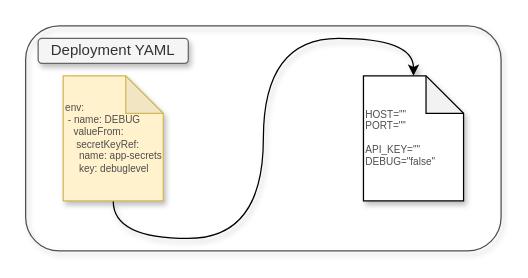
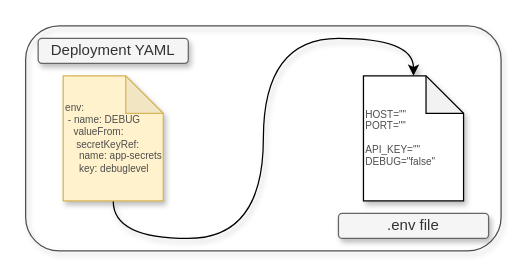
node ".env file": added
